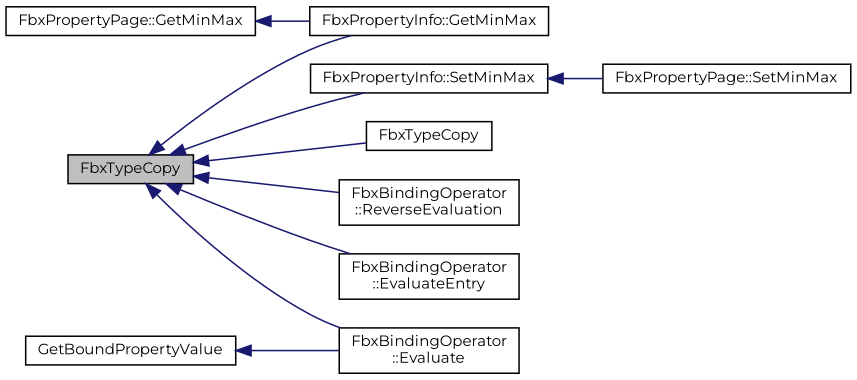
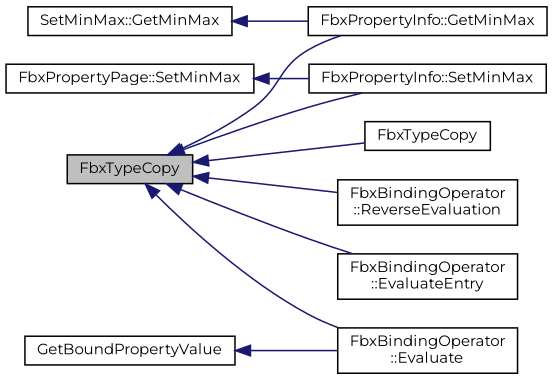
node "FbxPropertyPage::GetMinMax": label "FbxPropertyPage::GetMinMax" -> "SetMinMax::GetMinMax"
edge "FbxPropertyPage::SetMinMax" -> "FbxPropertyInfo::SetMinMax": reversed
